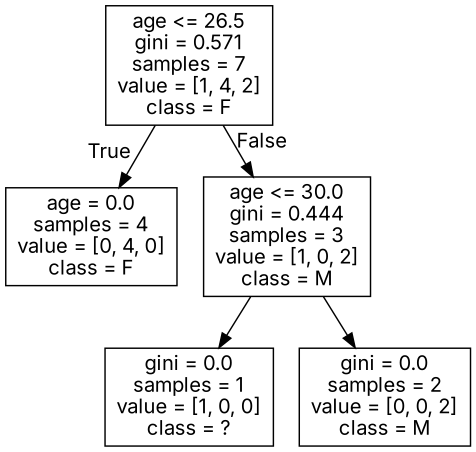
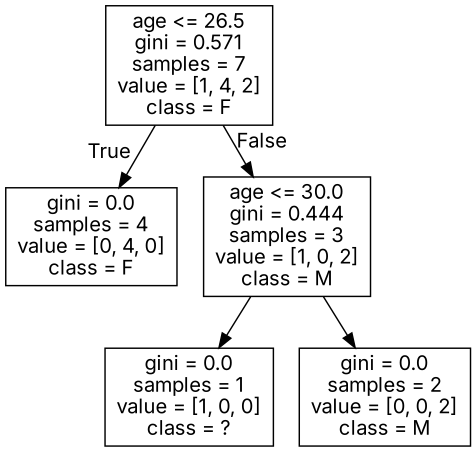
node "age = 0.0 samples = 4 value = [0, 4, 0] class = F": label "age = 0.0 samples = 4 value = [0, 4, 0] class = F" -> "gini = 0.0 samples = 4 value = [0, 4, 0] class = F"
